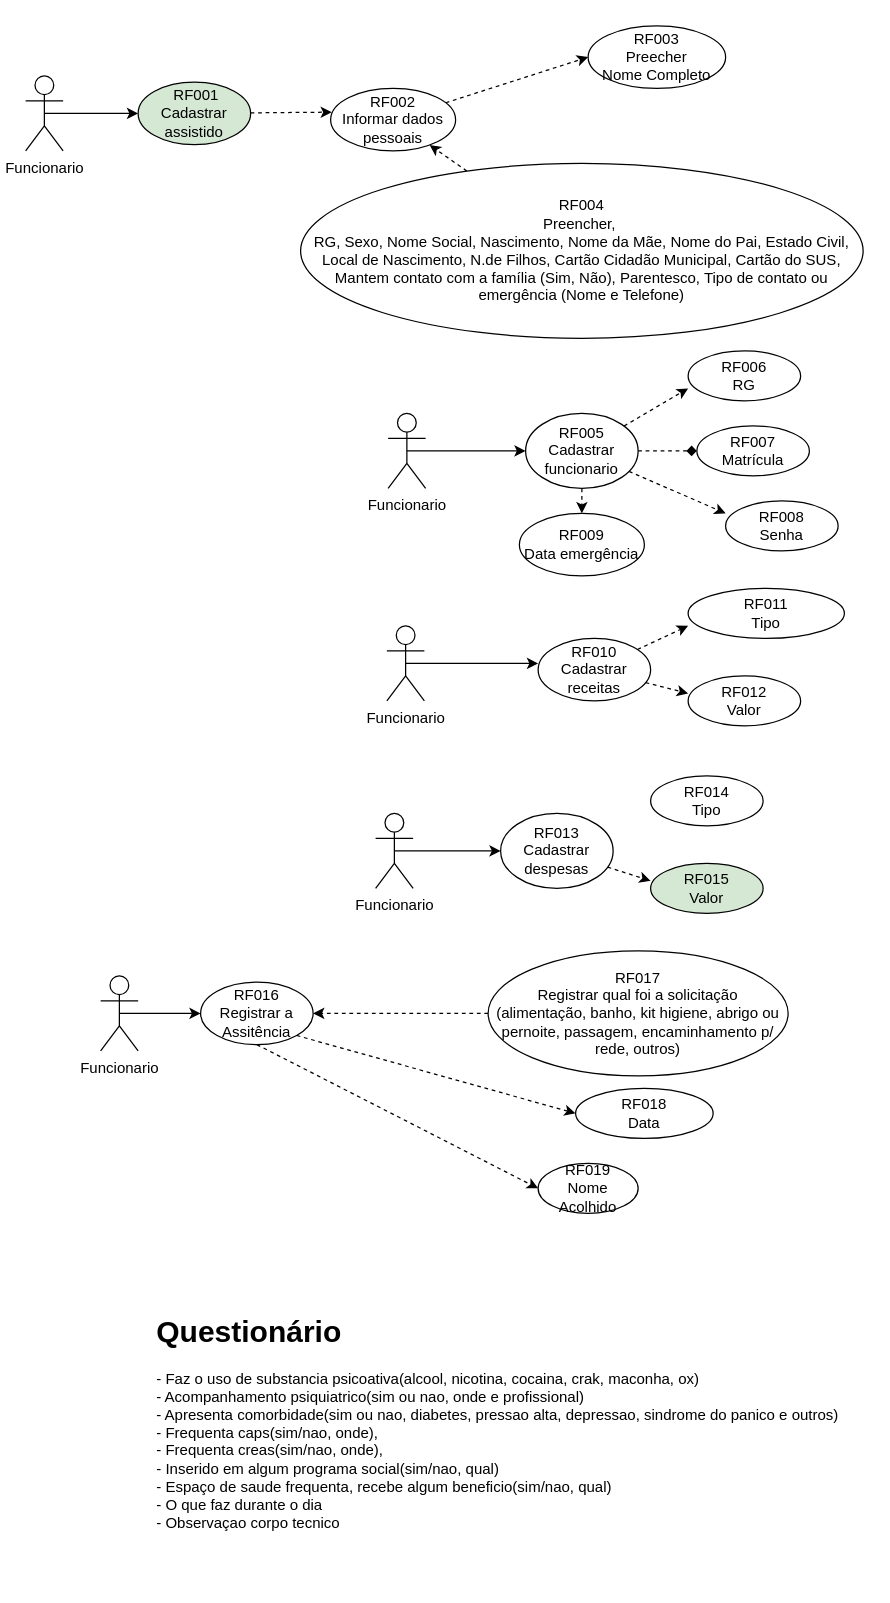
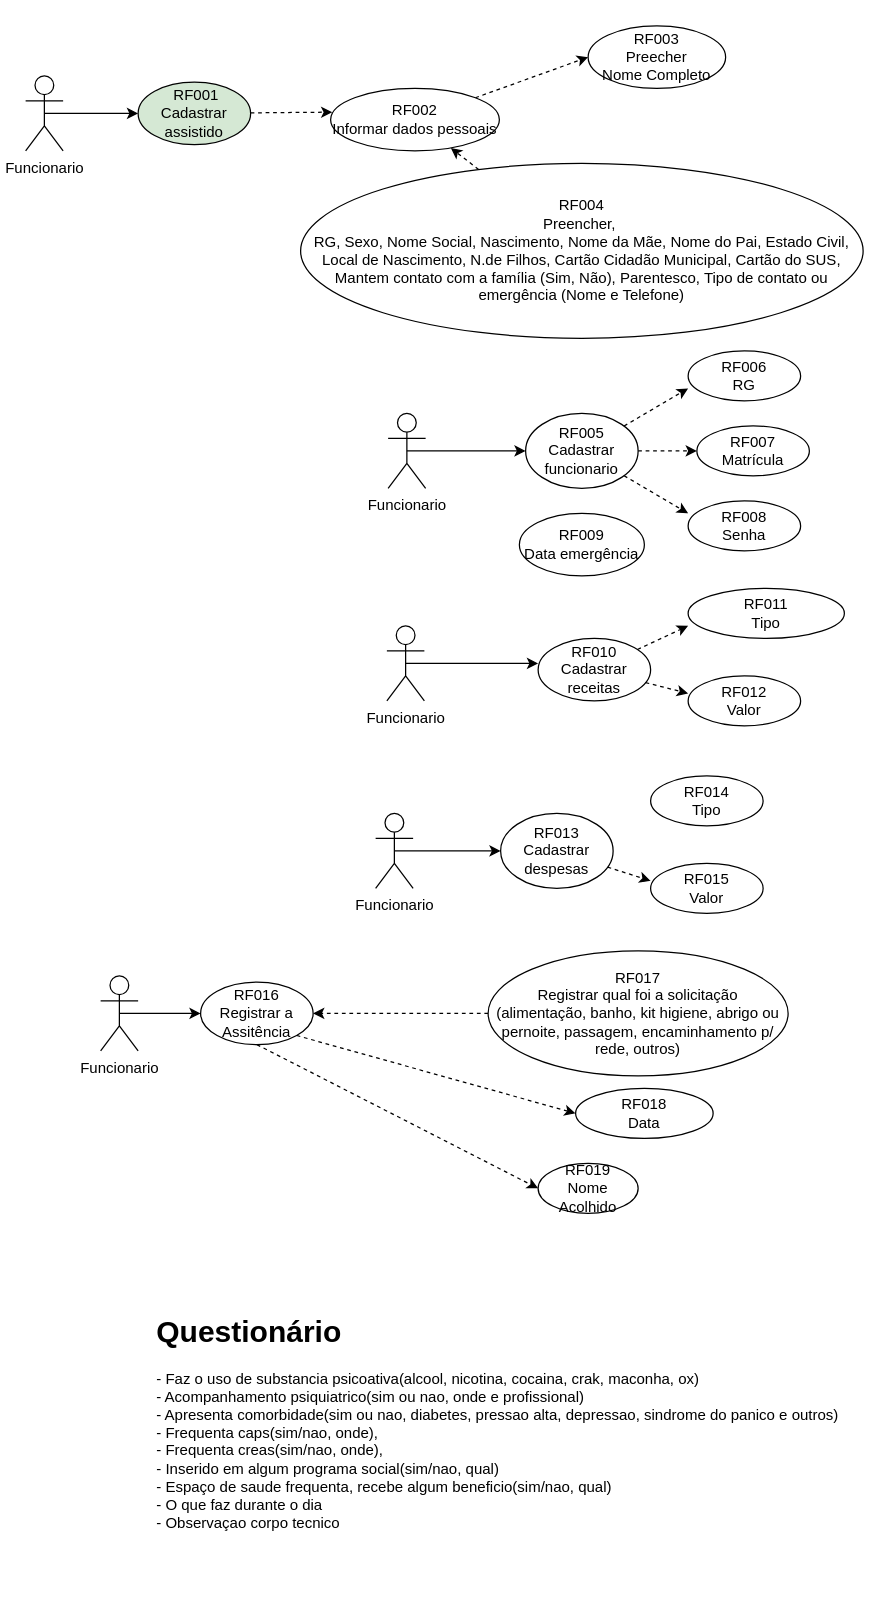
node "RF002 Informar dados pessoais": size 125x63 -> 169x63
edge "RF005 Cadastrar funcionario" -> "RF007 Matrícula": arrowhead diamond -> classic
edge "RF005 Cadastrar funcionario" -> "RF009 Data emergência": removed
node "RF008 Senha": moved (782, 526) -> (744, 526)
node "RF015 Valor": fillcolor #d5e8d4 -> #ffffff
